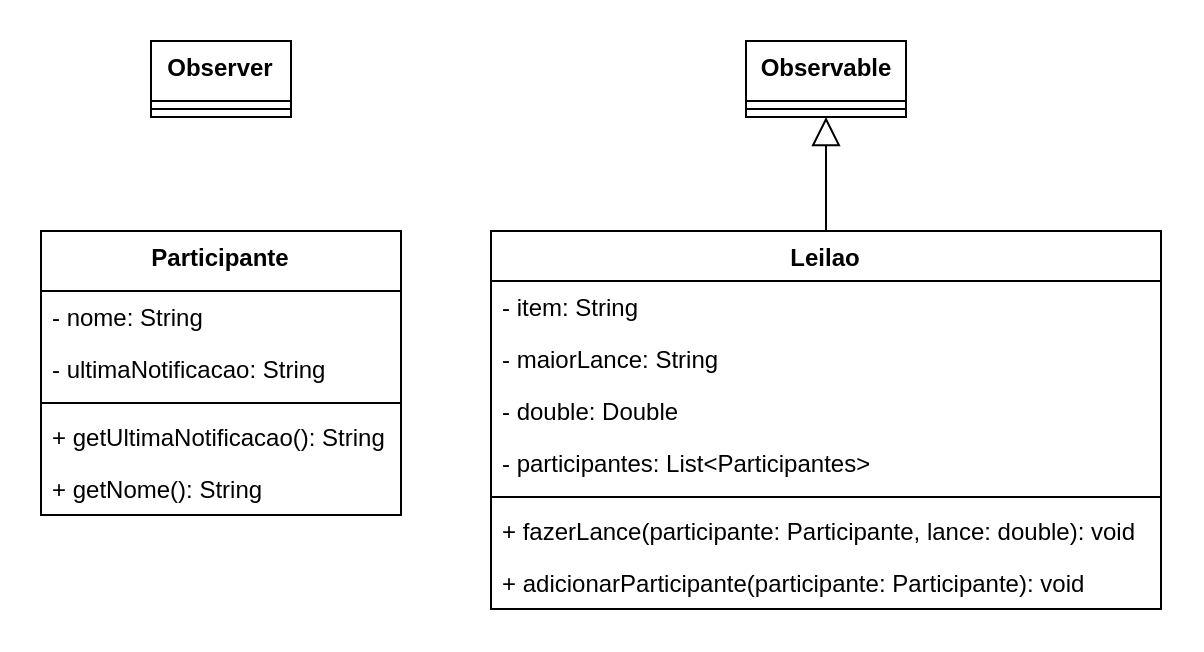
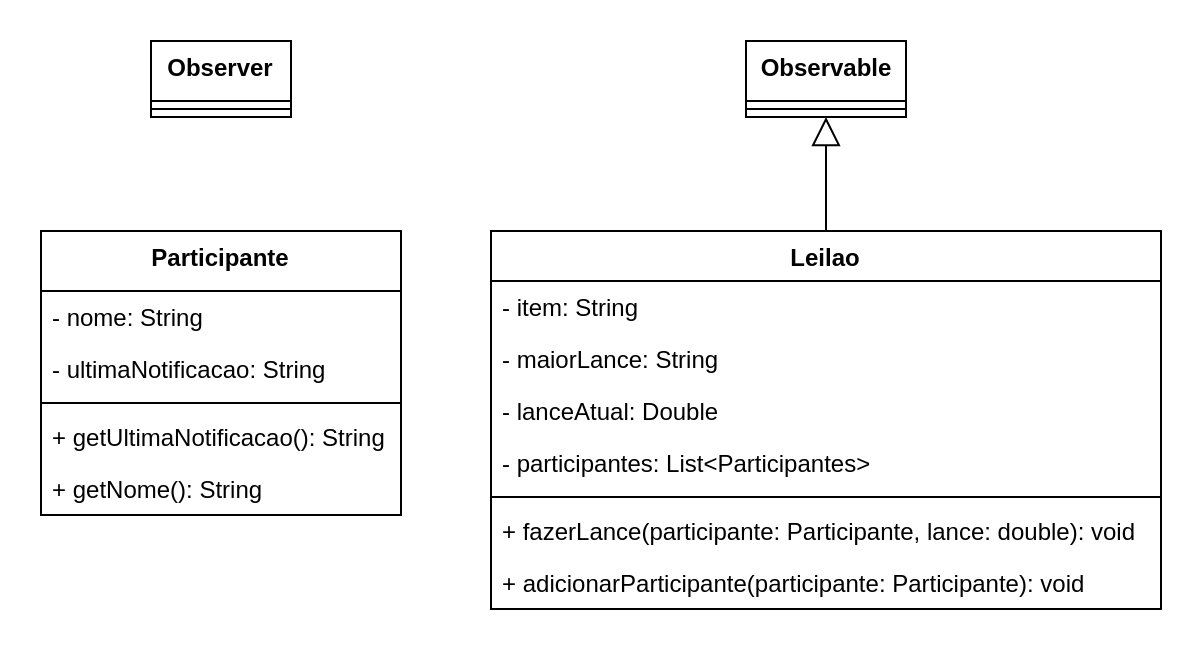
node "- double: Double": label "- double: Double" -> "- lanceAtual: Double"
